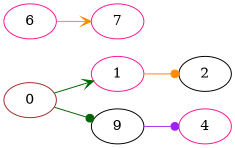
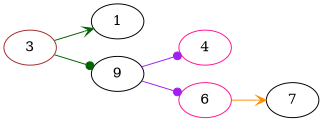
node "7": color deeppink -> black
node "1": color deeppink -> black
node "2": removed
edge "9" -> "6": added
node "0": label "0" -> "3"
